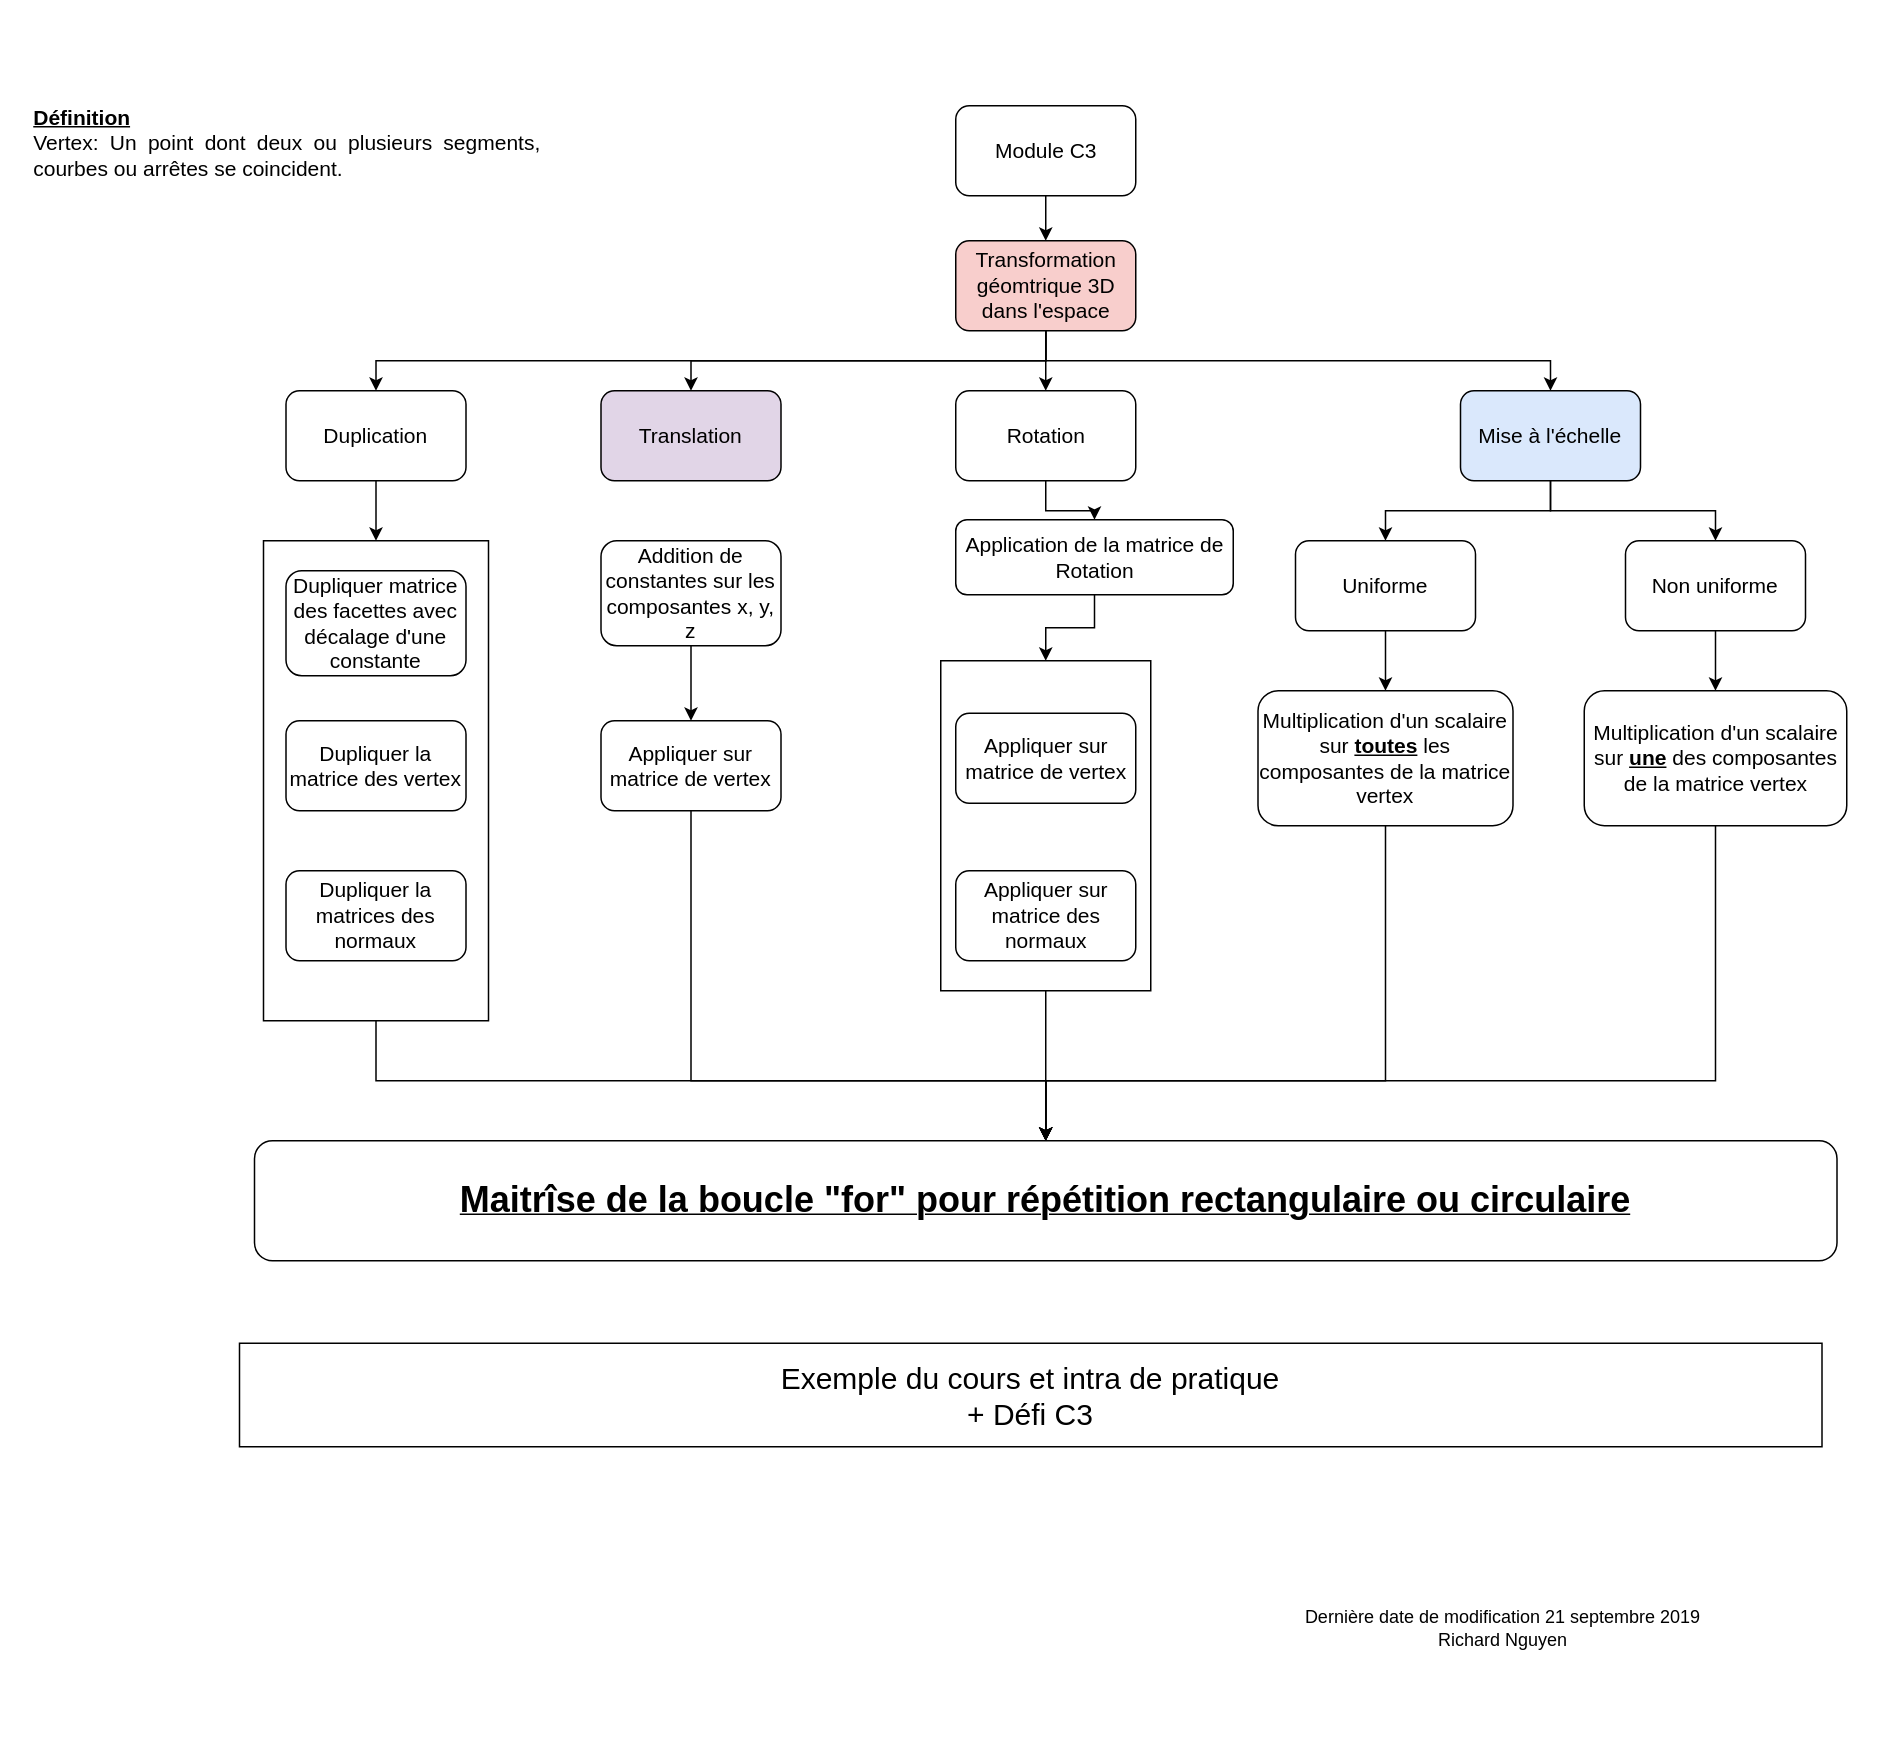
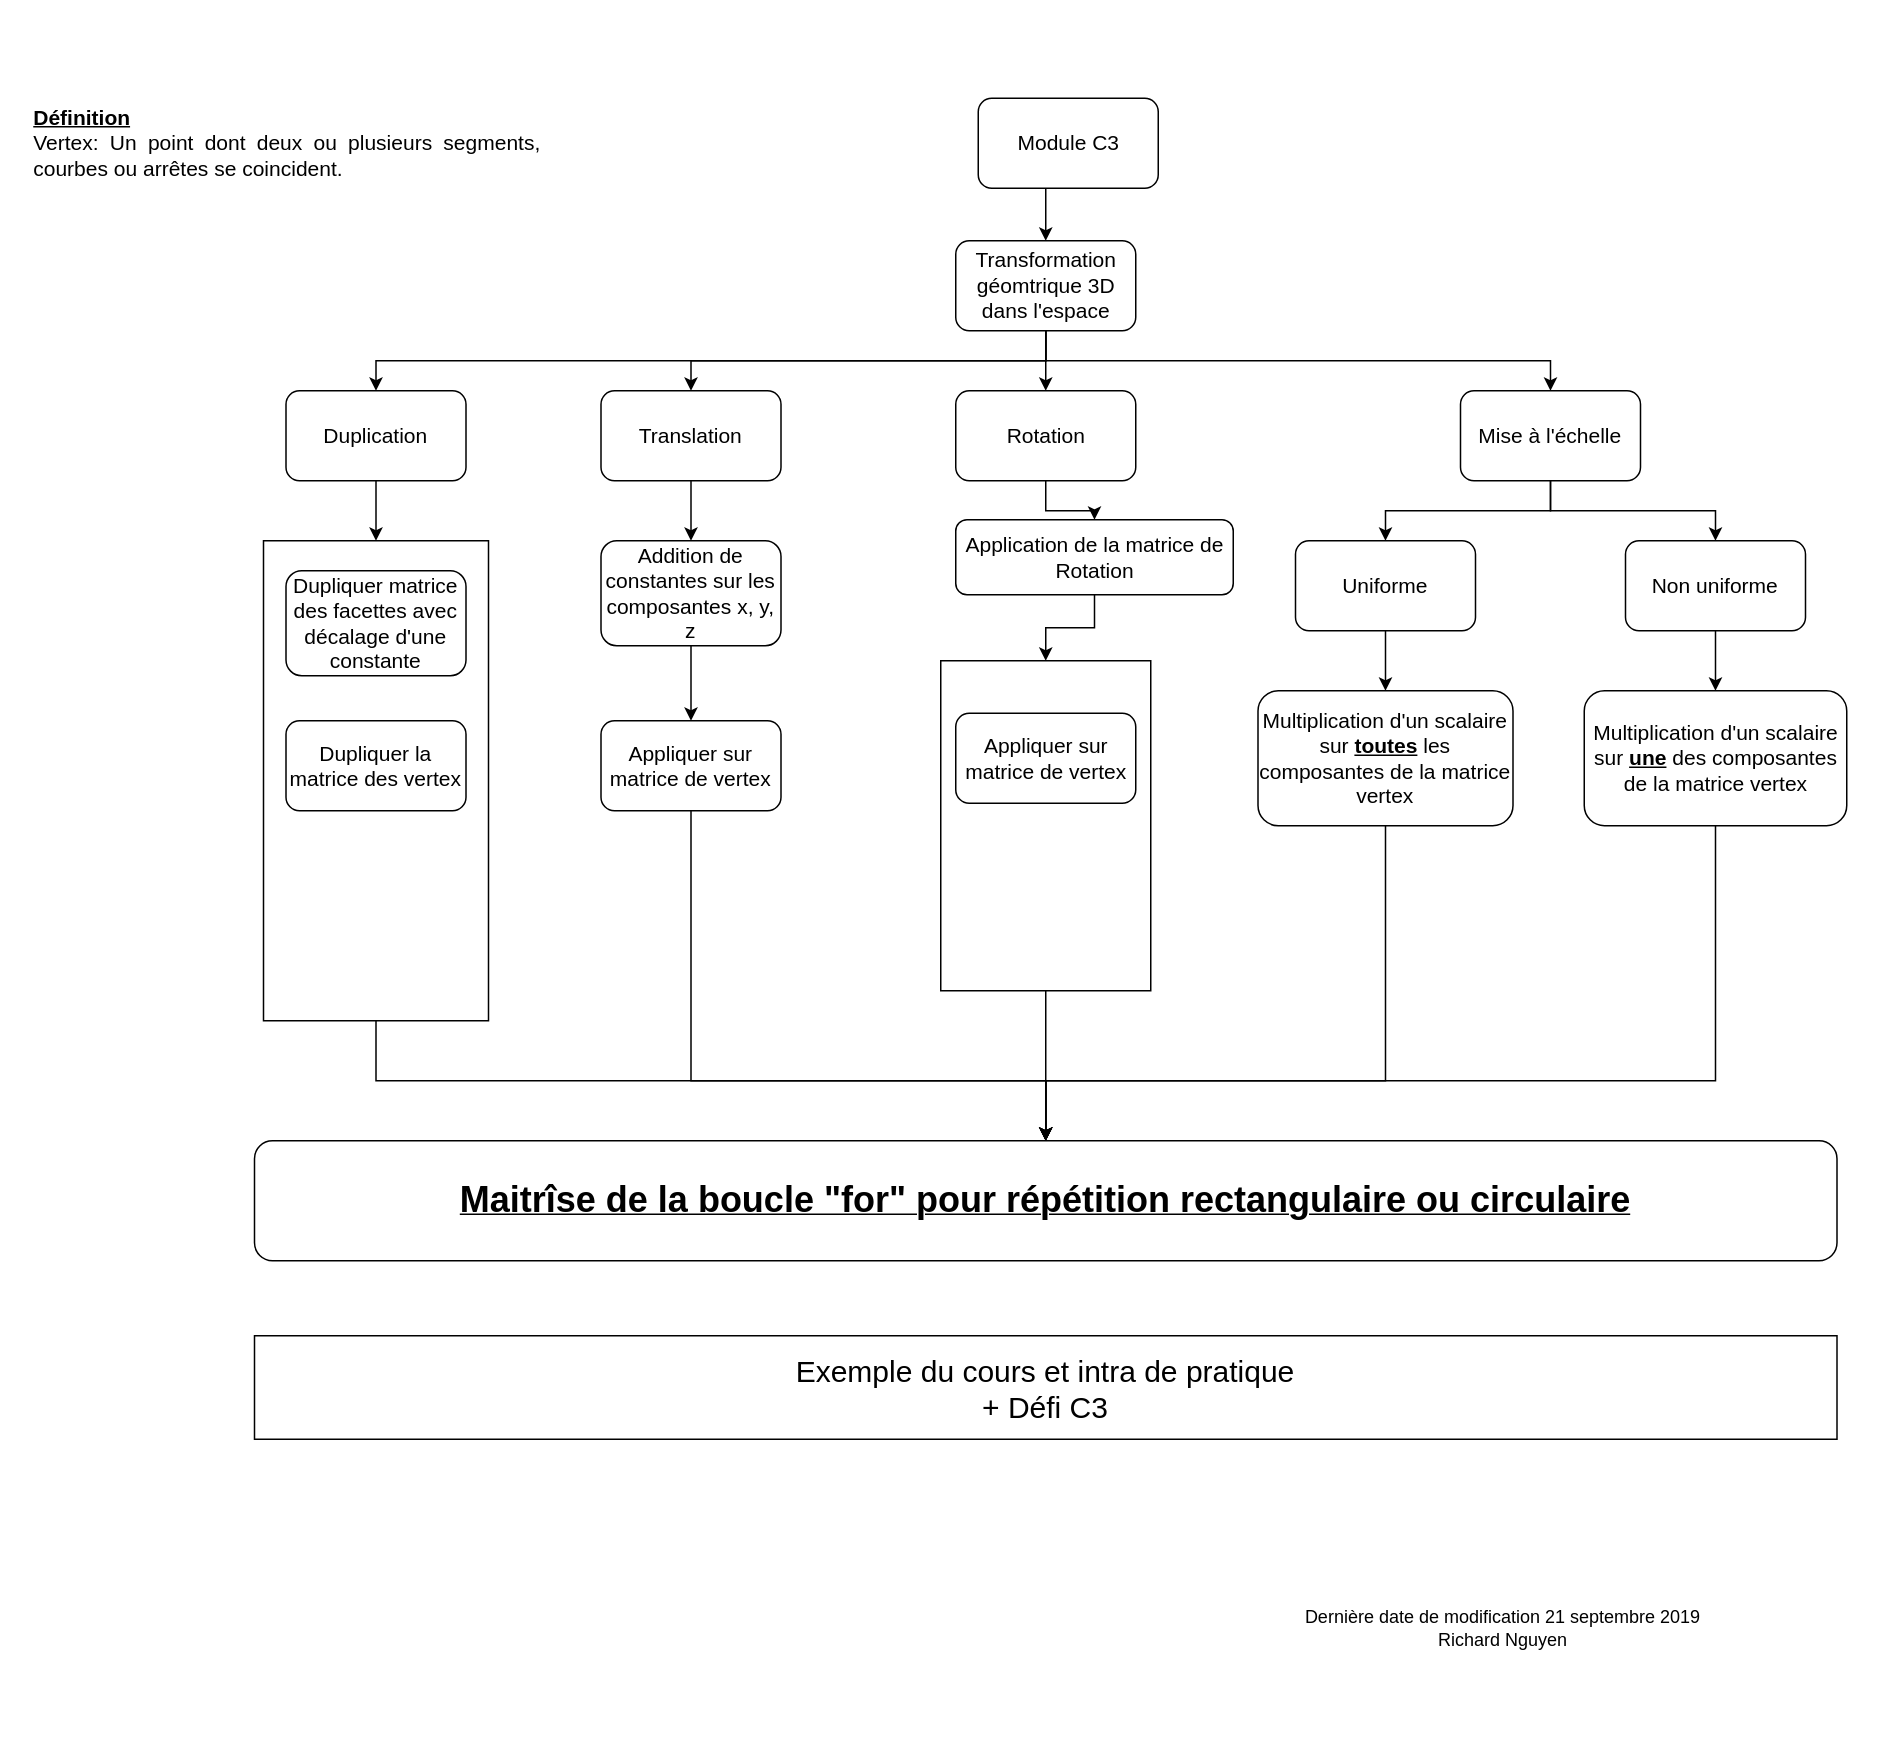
node "Module C3": moved (1046, 151) -> (1068, 143)
node "Transformation géomtrique 3D dans l'espace": fillcolor #f8cecc -> #ffffff
node "Translation": fillcolor #e1d5e7 -> #ffffff
node "Mise à l'échelle": fillcolor #dae8fc -> #ffffff
edge "Translation" -> "Addition de constantes sur les composantes x, y, z": added
node "Dupliquer la matrices des normaux": removed
node "Appliquer sur matrice des normaux": removed
node "Exemple du cours et intra de pratique + Défi C3": moved (1031, 1395) -> (1046, 1388)
